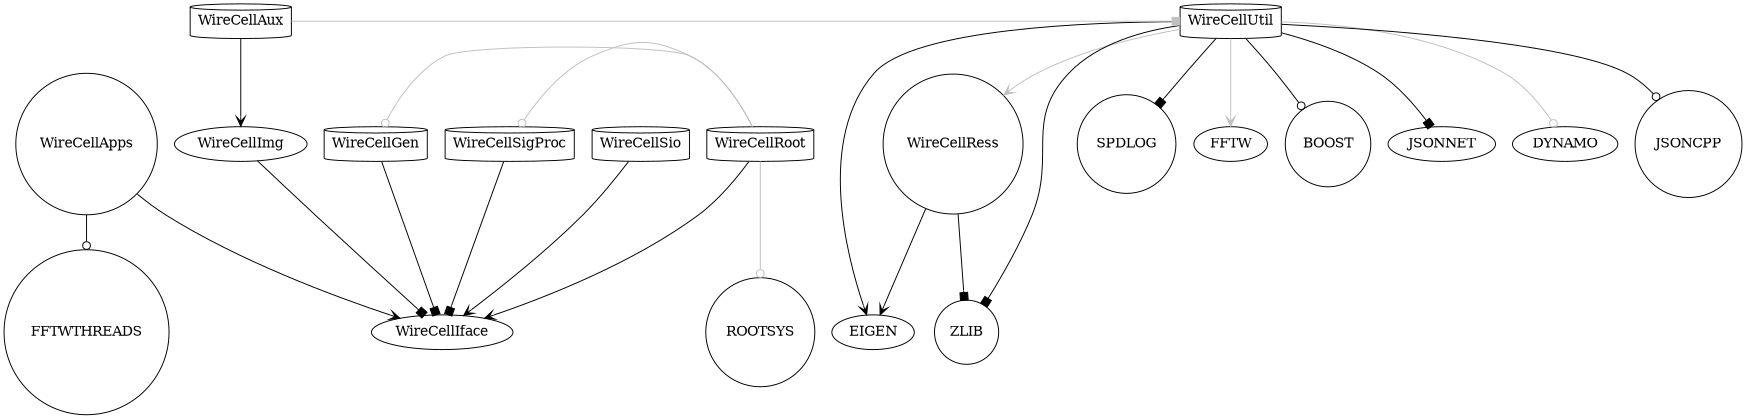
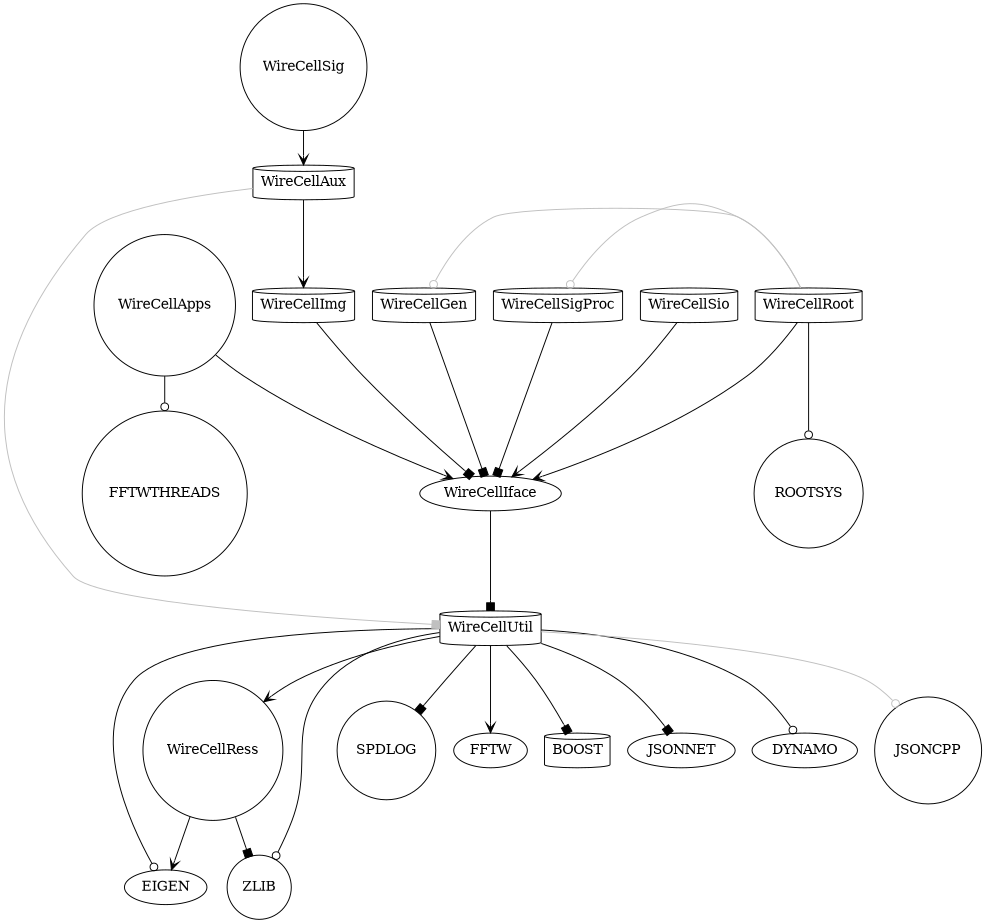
edge "WireCellUtil" -> "JSONCPP": color black -> gray
edge "WireCellUtil" -> "DYNAMO": color gray -> black
edge "WireCellUtil" -> "EIGEN": arrowhead vee -> odot
edge "WireCellUtil" -> "WireCellRess": color gray -> black
node "WireCellSig": added
edge "WireCellUtil" -> "BOOST": arrowhead odot -> box
edge "WireCellUtil" -> "FFTW": color gray -> black
edge "WireCellUtil" -> "ZLIB": arrowhead box -> odot
node "WireCellImg": shape ellipse -> cylinder
node "BOOST": shape circle -> cylinder
edge "WireCellRoot" -> "ROOTSYS": color gray -> black
edge "WireCellIface" -> "WireCellUtil": added
